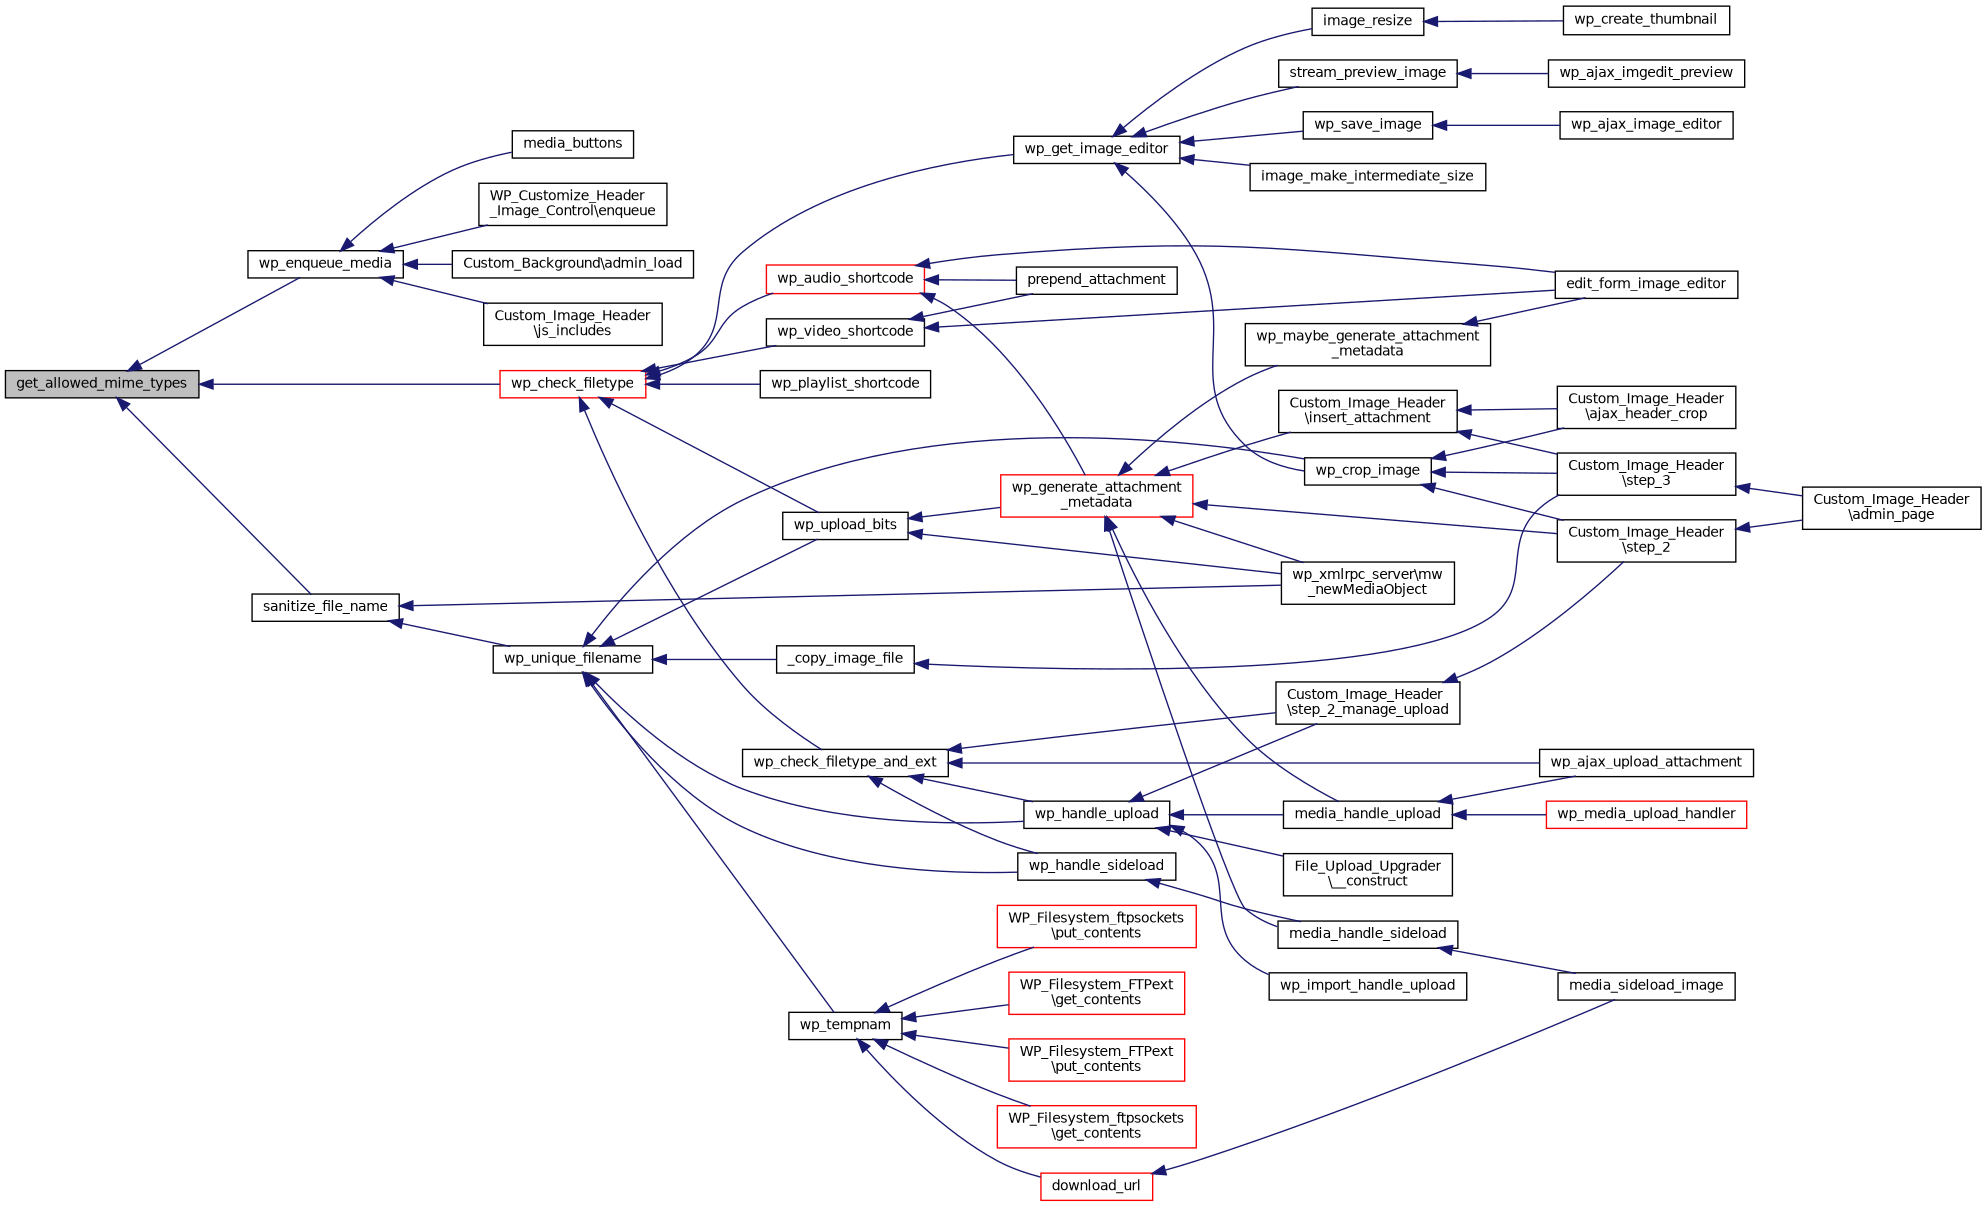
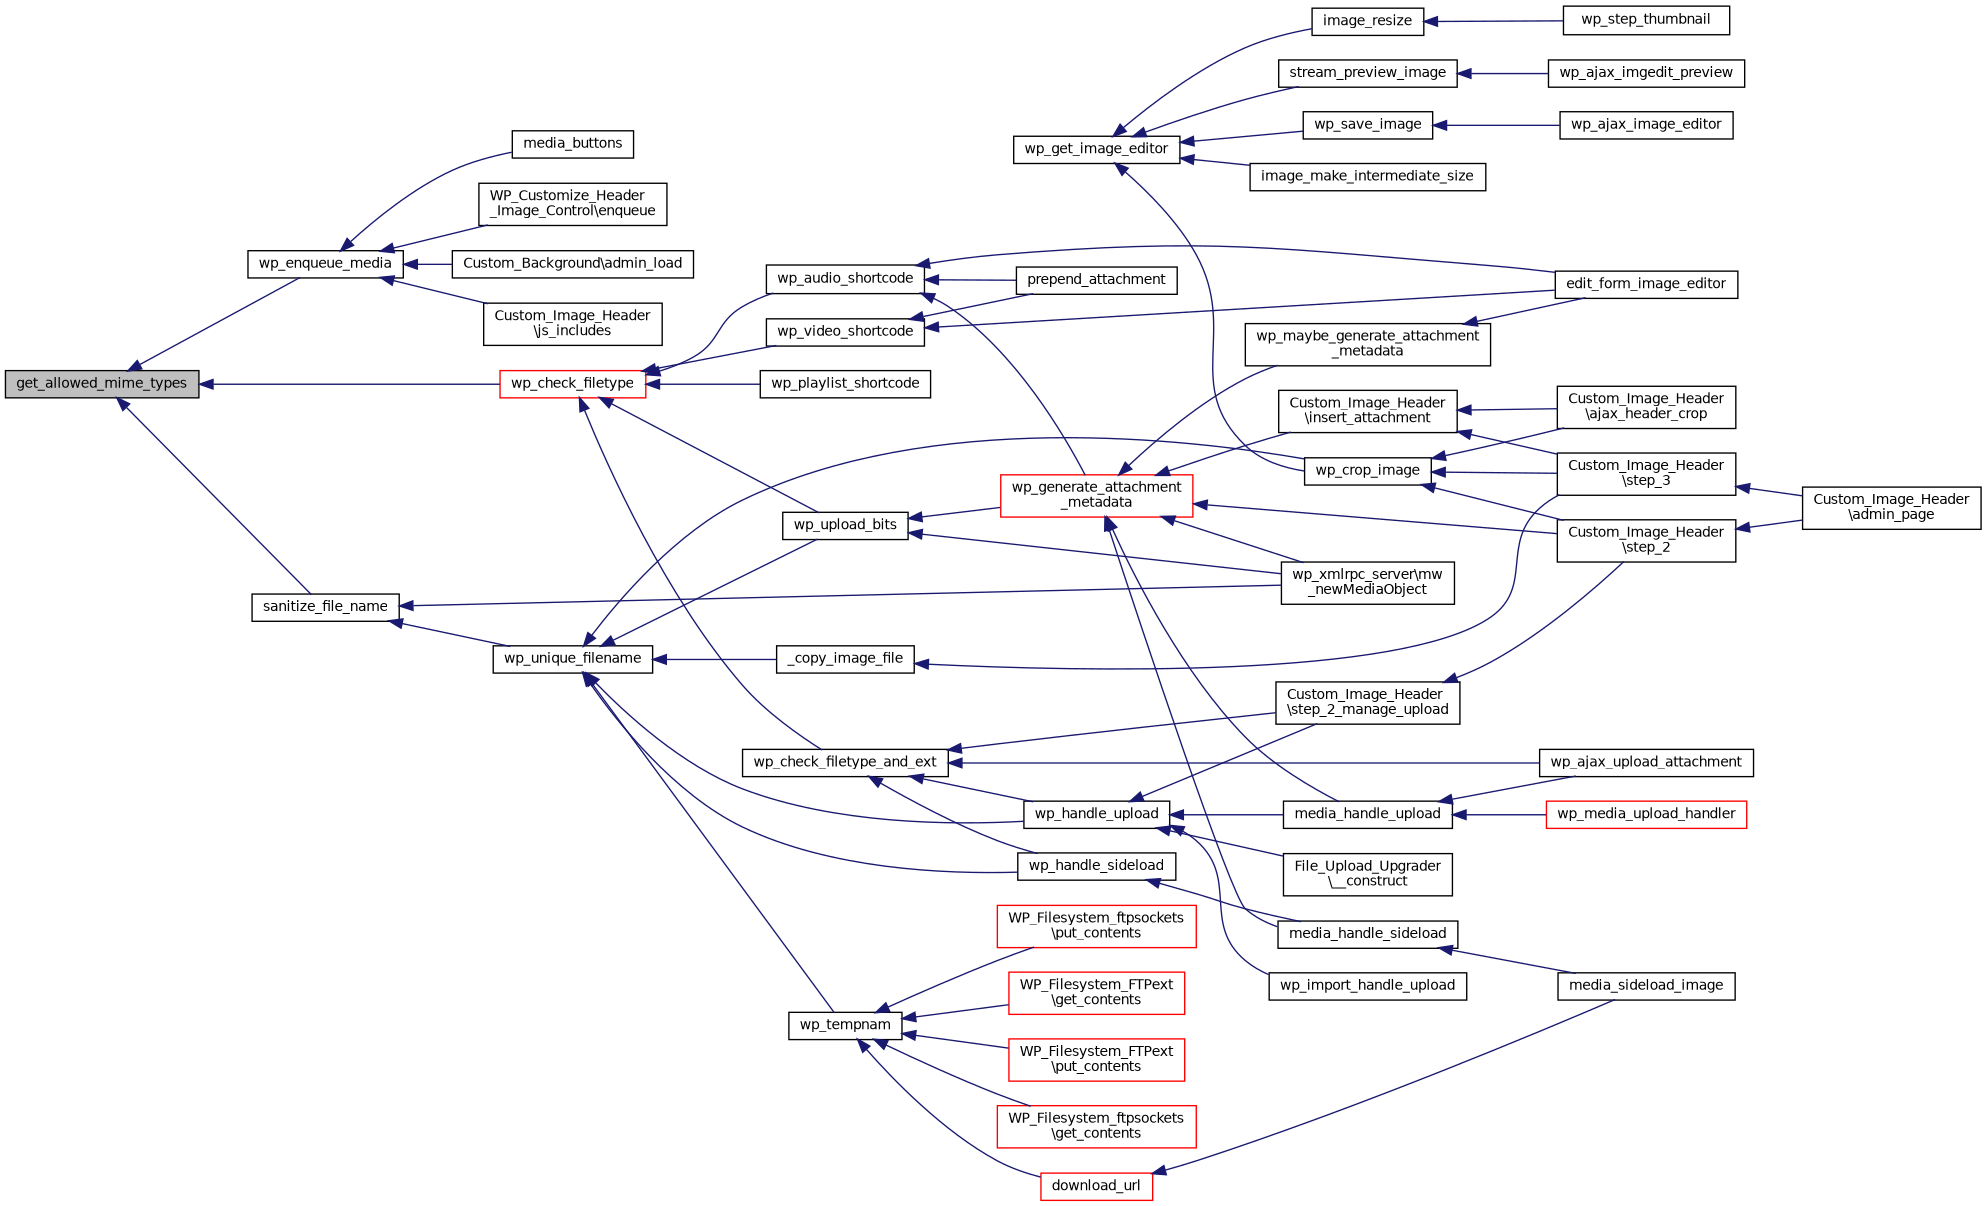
node "wp_create_thumbnail": label "wp_create_thumbnail" -> "wp_step_thumbnail"
edge "wp_get_image_editor" -> "wp_check_filetype": removed
node "wp_audio_shortcode": color red -> black
